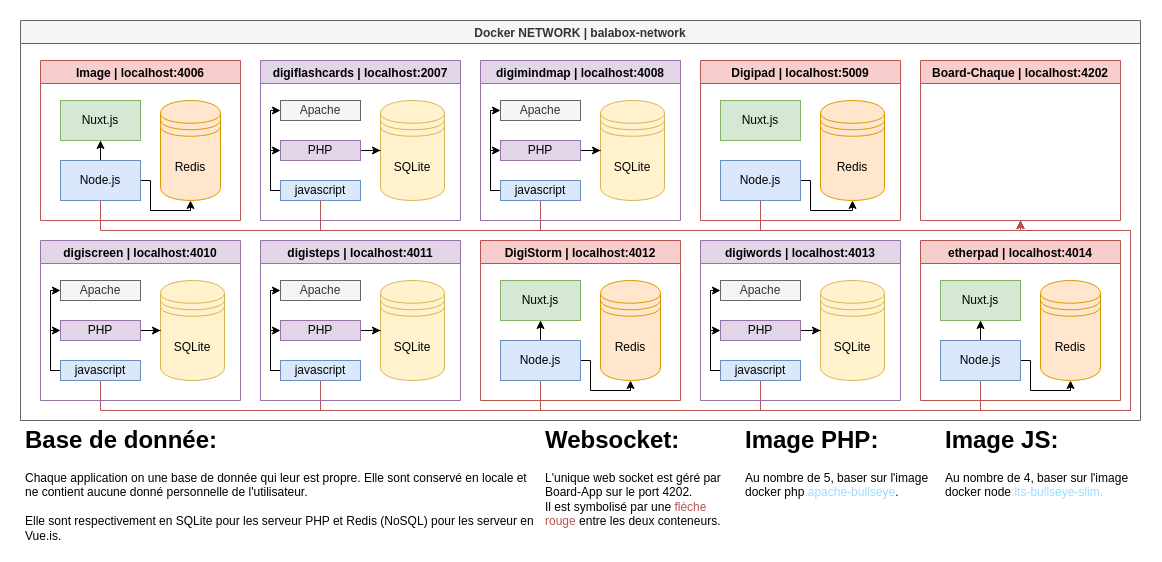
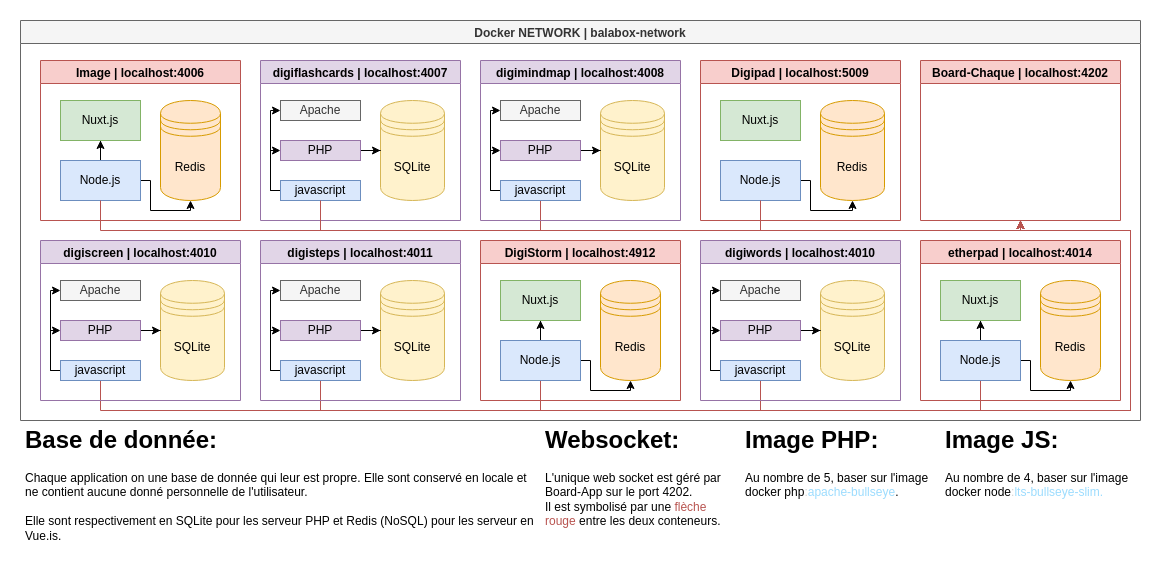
node "digiflashcards | localhost:2007": label "digiflashcards | localhost:2007" -> "digiflashcards | localhost:4007"
node "DigiStorm | localhost:4012": label "DigiStorm | localhost:4012" -> "DigiStorm | localhost:4912"
node "digiwords | localhost:4013": label "digiwords | localhost:4013" -> "digiwords | localhost:4010"
